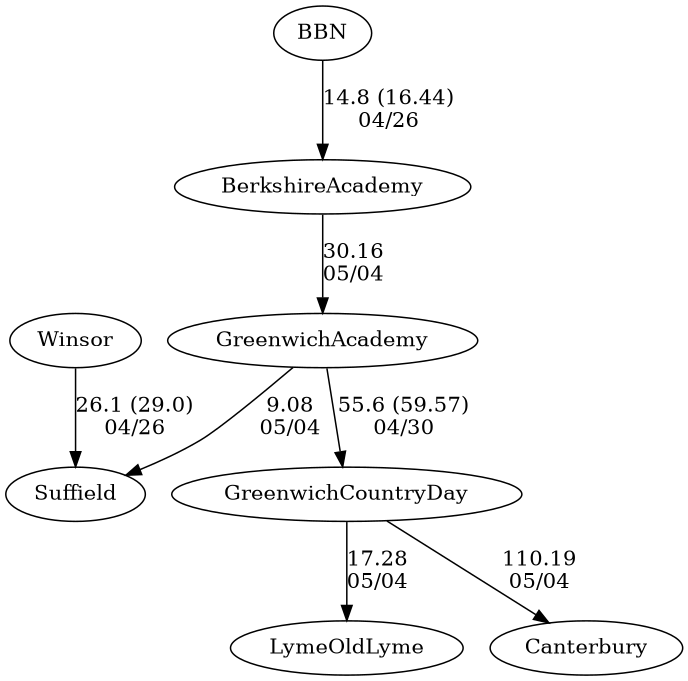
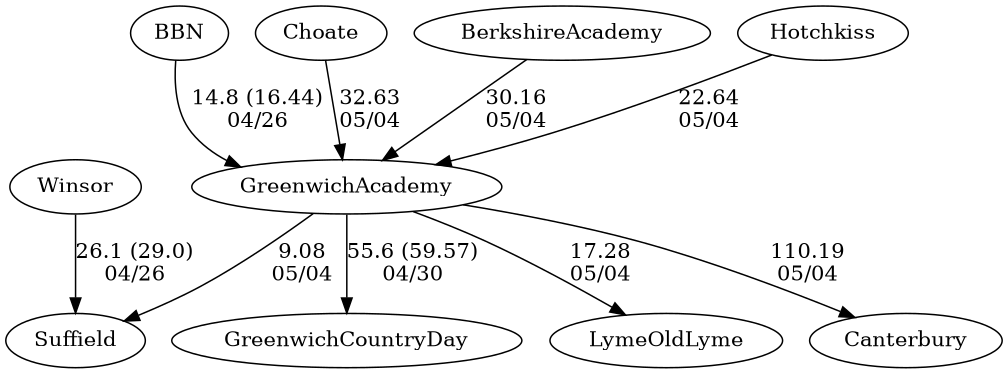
node "Choate": added
node "Hotchkiss": added
edge "BBN" -> "BerkshireAcademy": now "BBN" -> "GreenwichAcademy"
edge "GreenwichCountryDay" -> "LymeOldLyme": now "GreenwichAcademy" -> "LymeOldLyme"
edge "GreenwichCountryDay" -> "Canterbury": now "GreenwichAcademy" -> "Canterbury"
